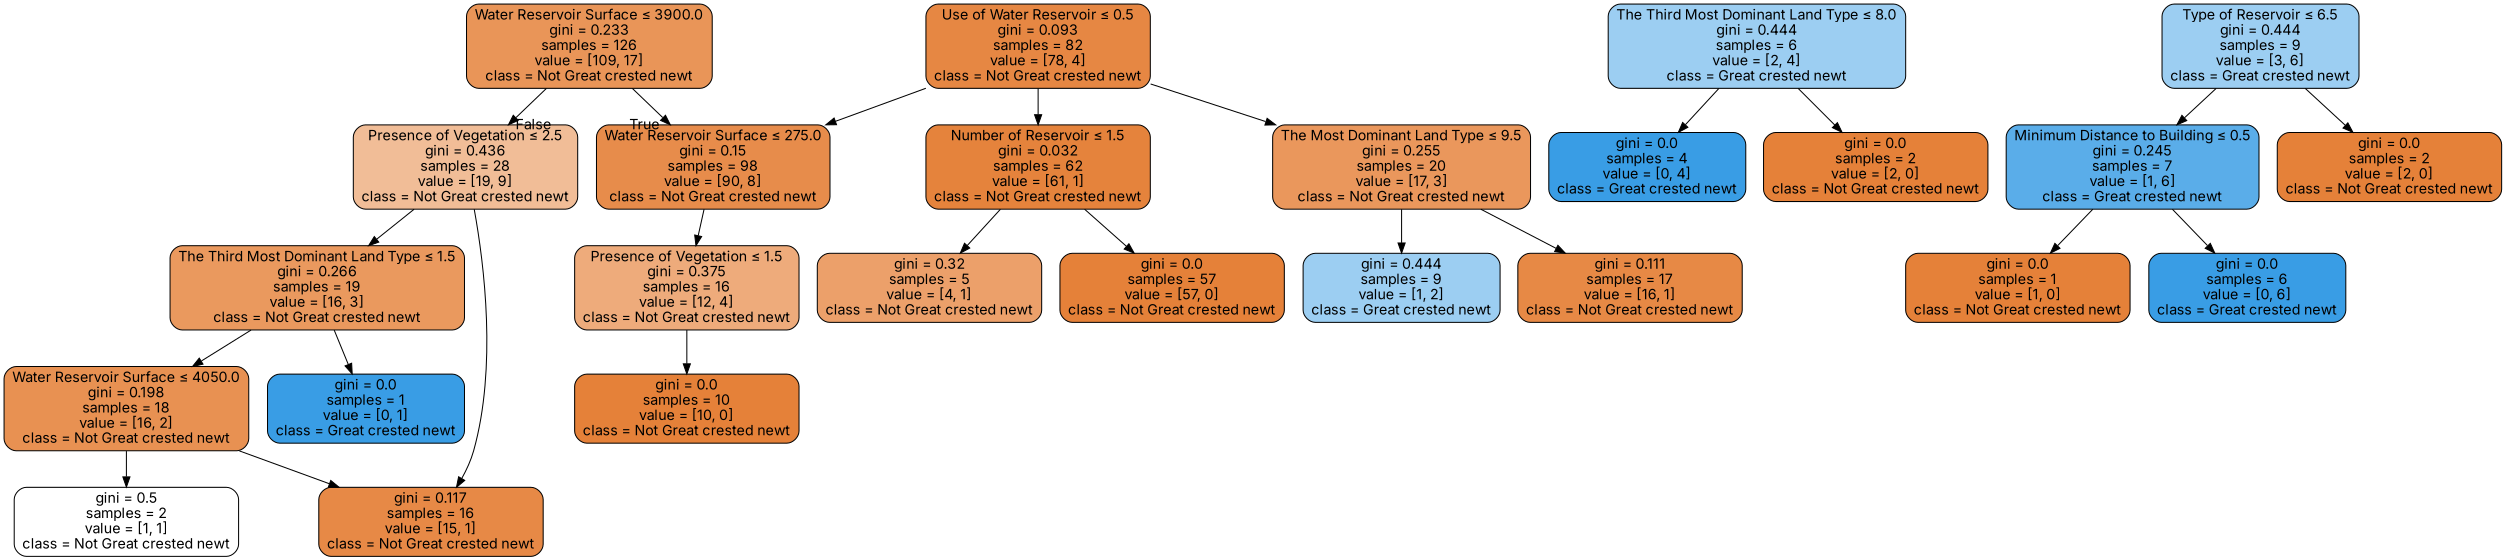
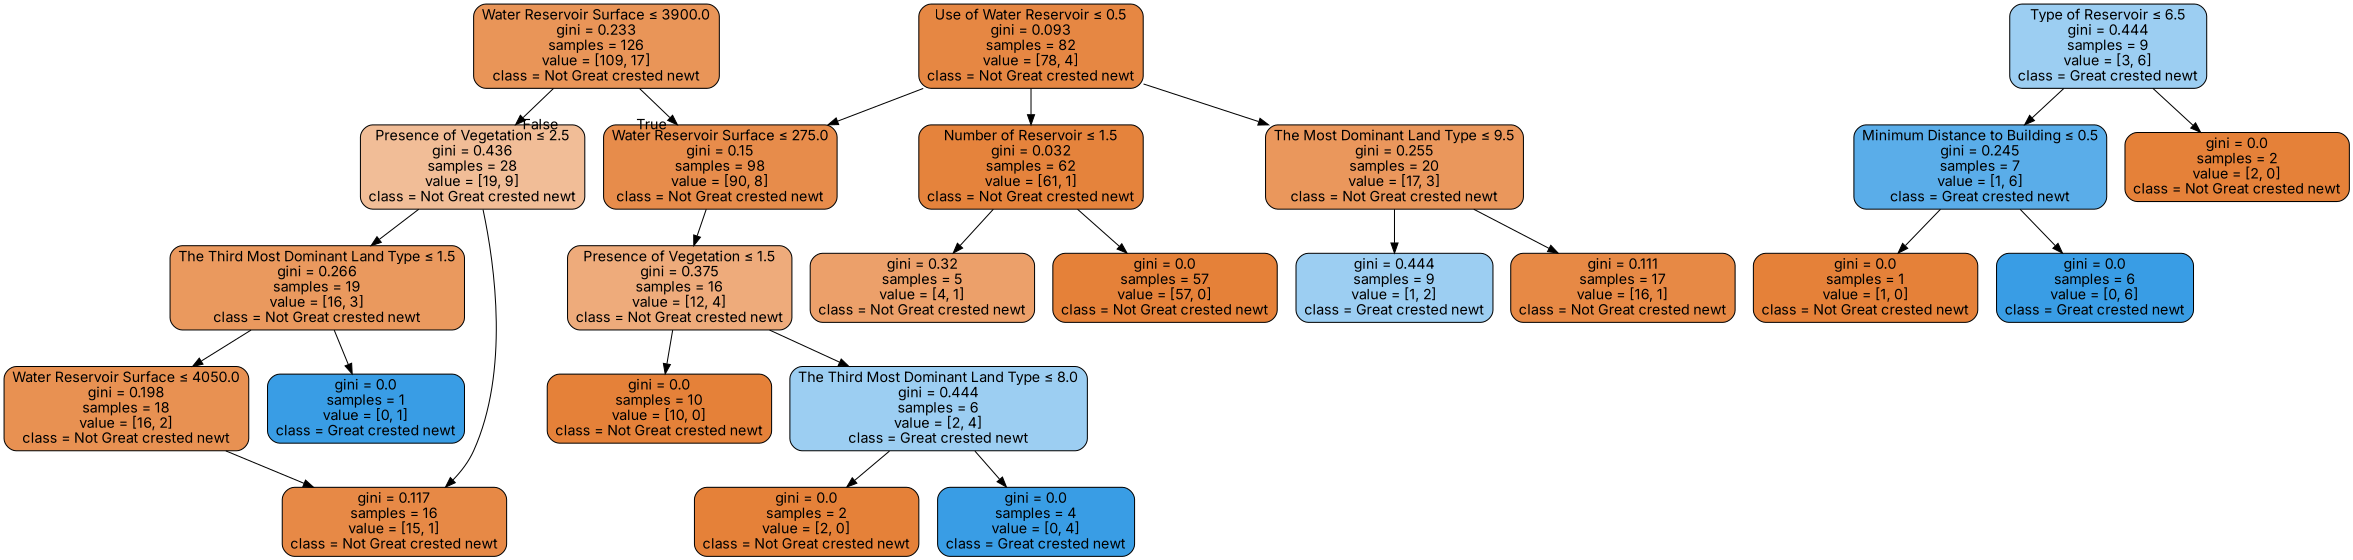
edge "Presence of Vegetation ≤ 1.5" -> "The Third Most Dominant Land Type ≤ 8.0": added
node "gini = 0.5": removed
